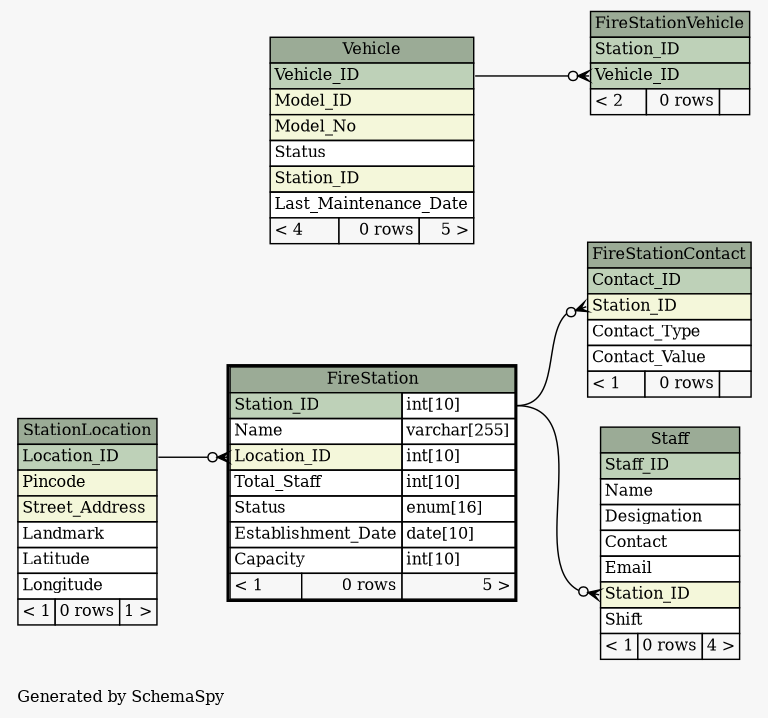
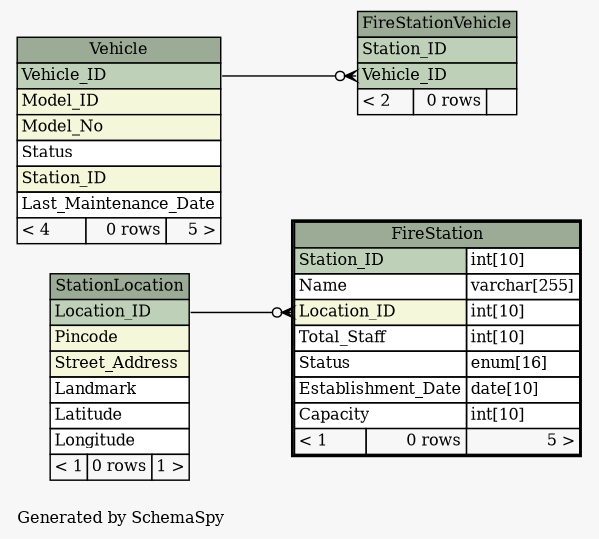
node "FireStationContact": removed
node "Staff": removed
